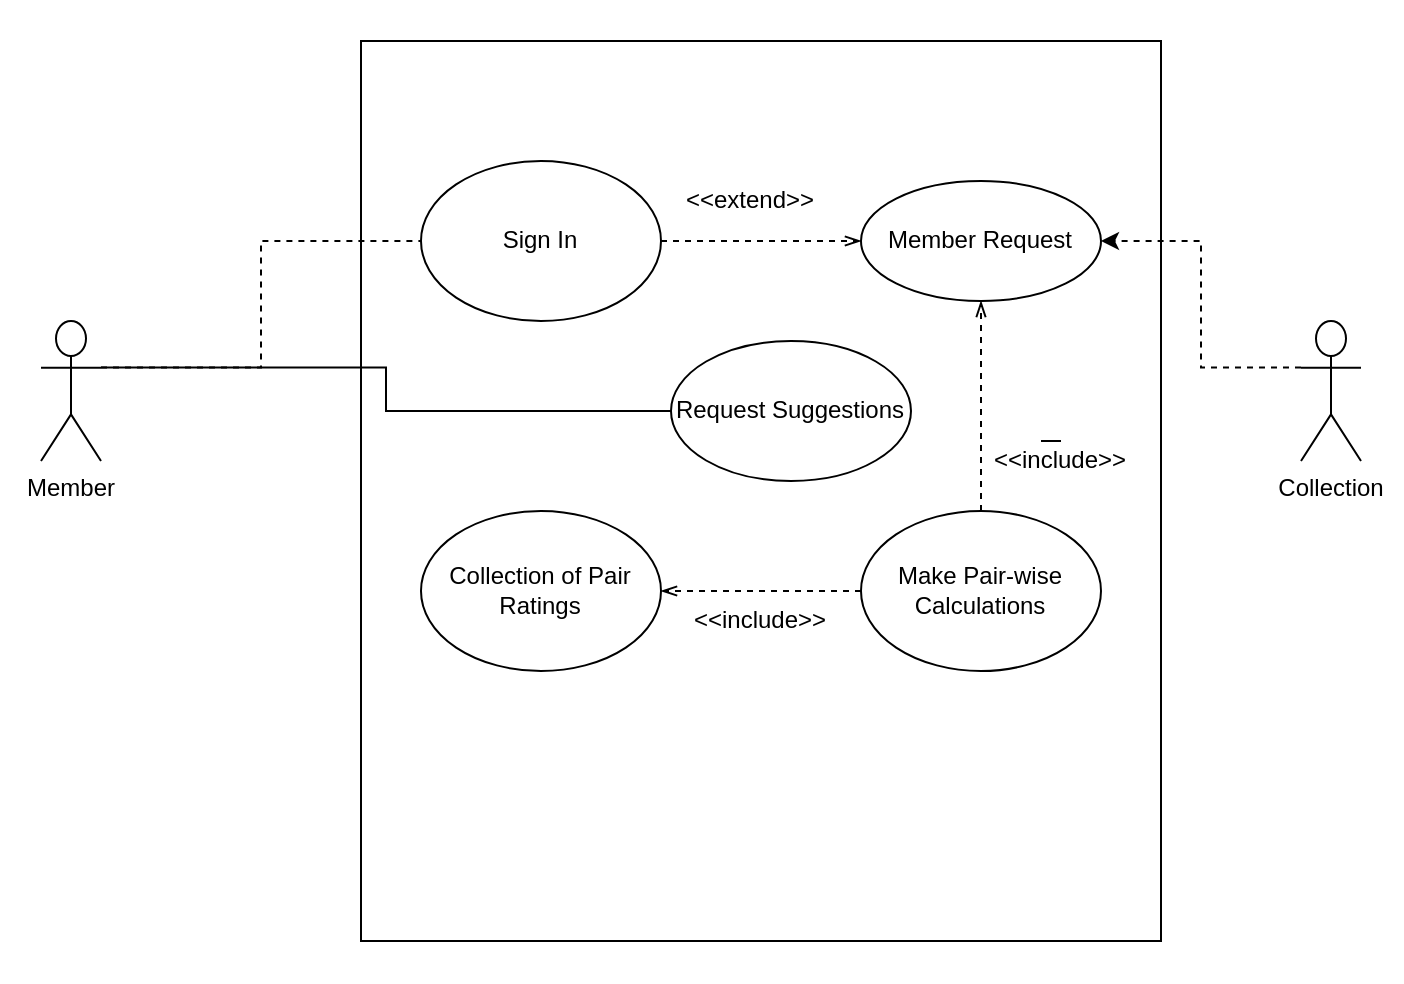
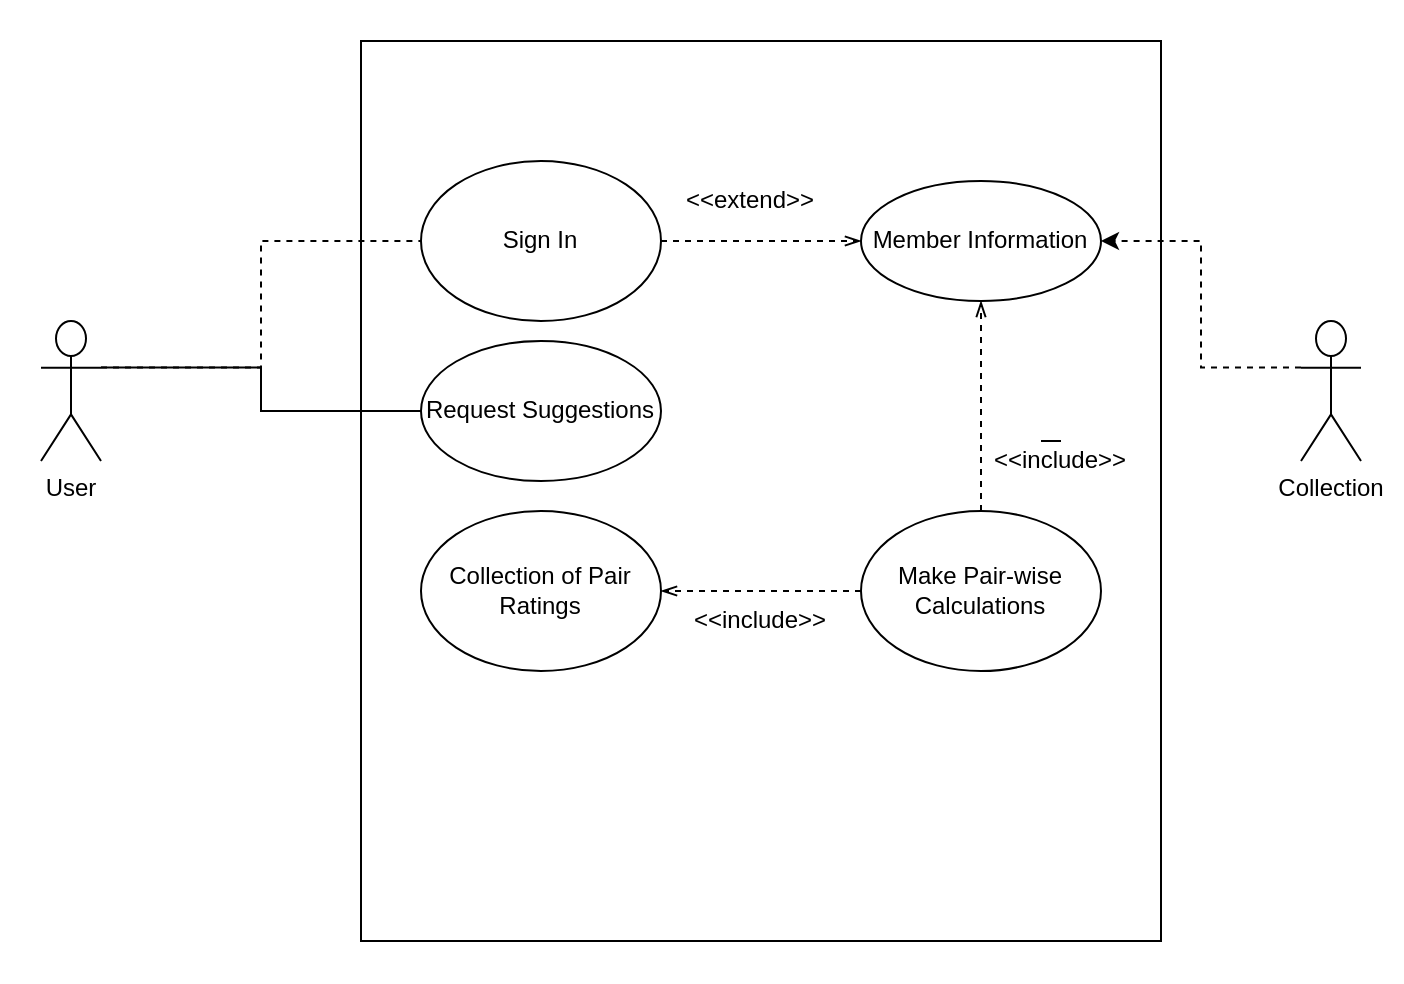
node "Member Request": label "Member Request" -> "Member Information"
node "Request Suggestions": moved (791, 411) -> (541, 411)
node "Member": label "Member" -> "User"
